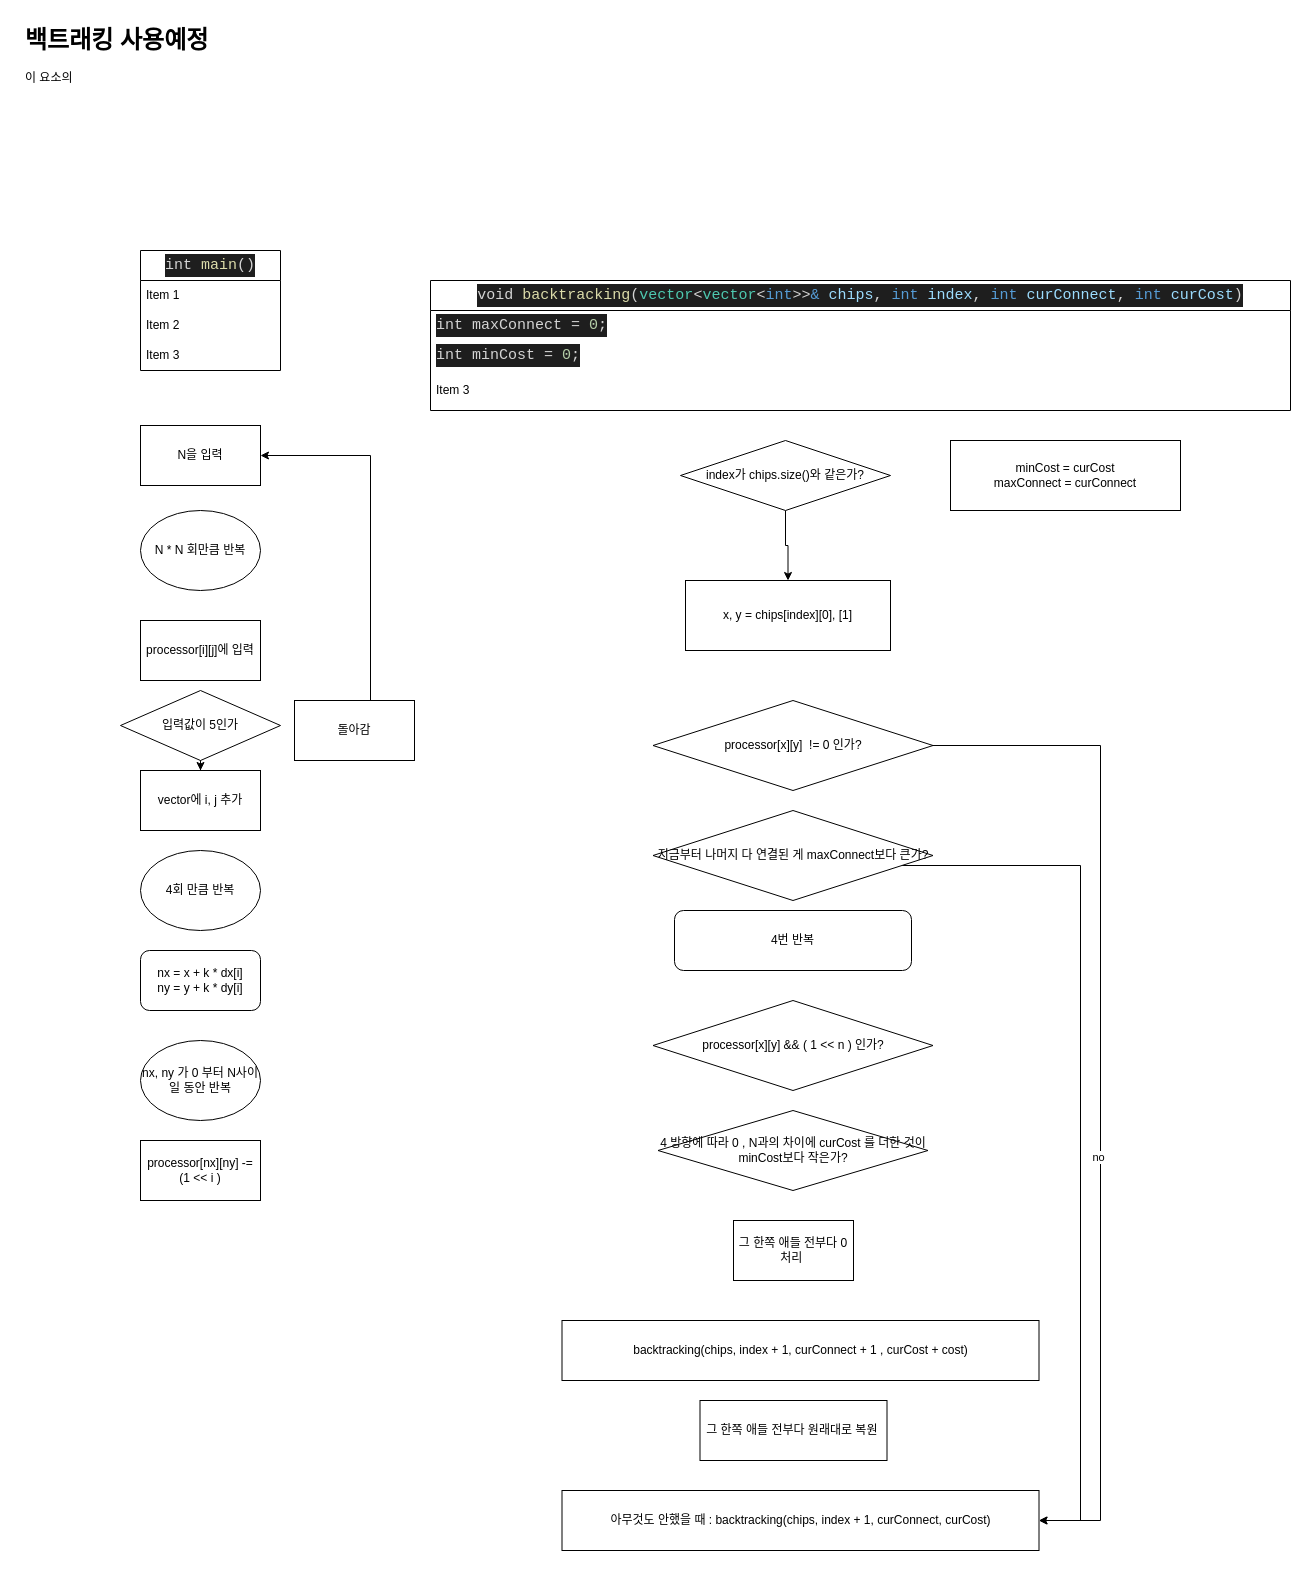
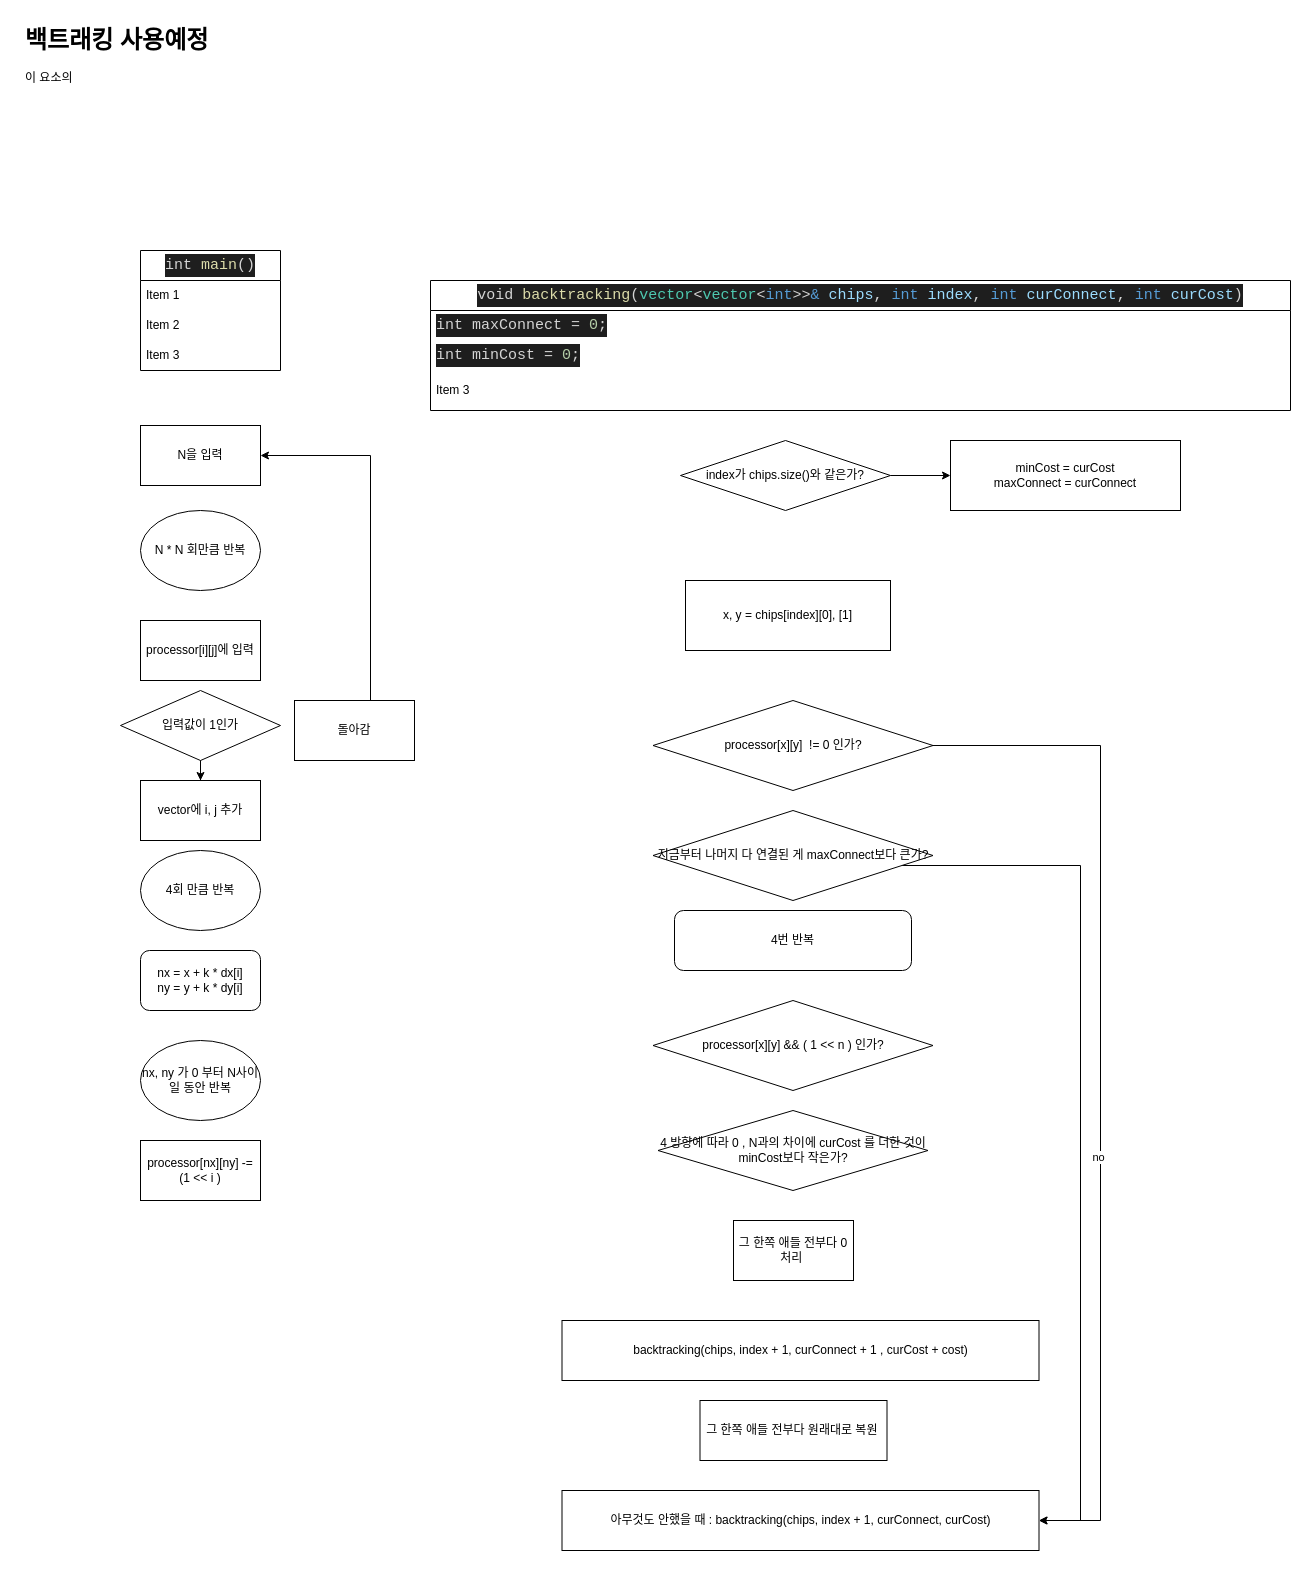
edge "index가 chips.size()와 같은가?" -> "x, y = chips[index][0], [1]": now "index가 chips.size()와 같은가?" -> "minCost = curCost maxConnect = curConnect"
node "입력값이 5인가": label "입력값이 5인가" -> "입력값이 1인가"
node "vector에 i, j 추가": moved (201, 801) -> (201, 811)
